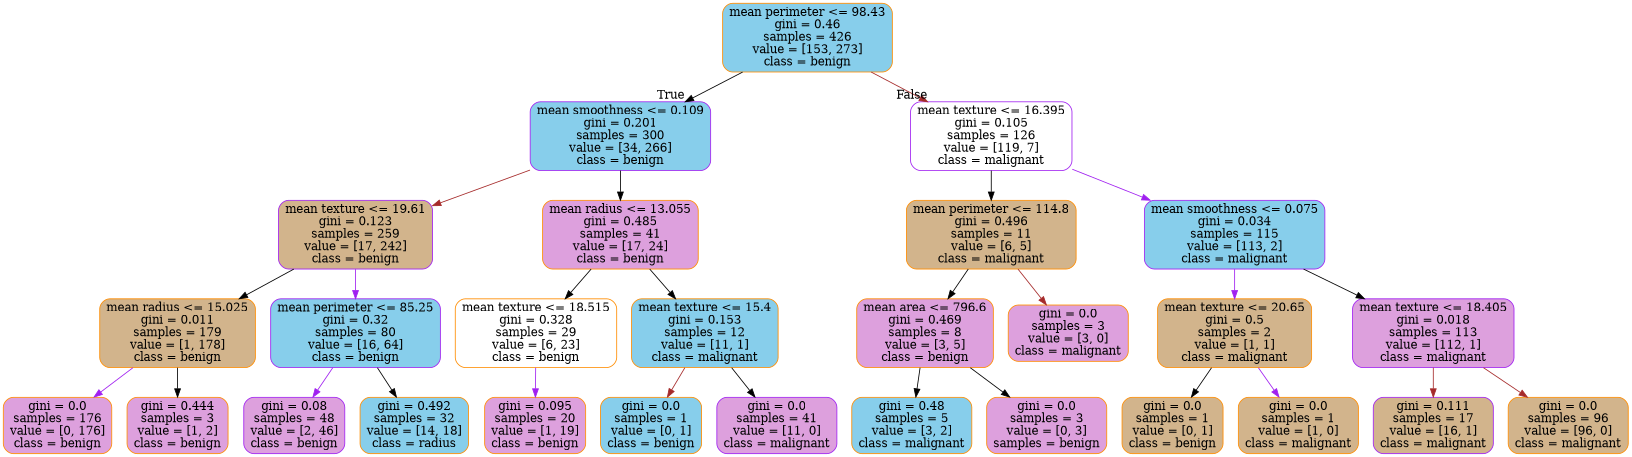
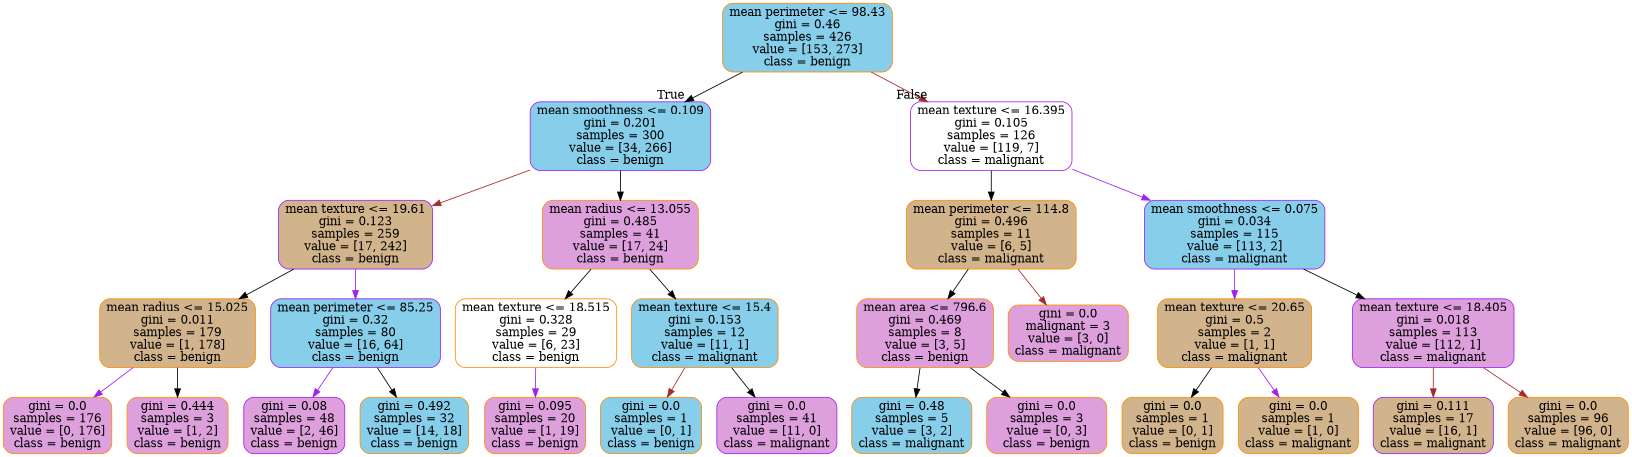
node "gini = 0.0 samples = 3 value = [3, 0] class = malignant": label "gini = 0.0 samples = 3 value = [3, 0] class = malignant" -> "gini = 0.0 malignant = 3 value = [3, 0] class = malignant"
node "gini = 0.492 samples = 32 value = [14, 18] class = radius": label "gini = 0.492 samples = 32 value = [14, 18] class = radius" -> "gini = 0.492 samples = 32 value = [14, 18] class = benign"
node "gini = 0.0 samples = 3 value = [0, 3] samples = benign": label "gini = 0.0 samples = 3 value = [0, 3] samples = benign" -> "gini = 0.0 samples = 3 value = [0, 3] class = benign"
